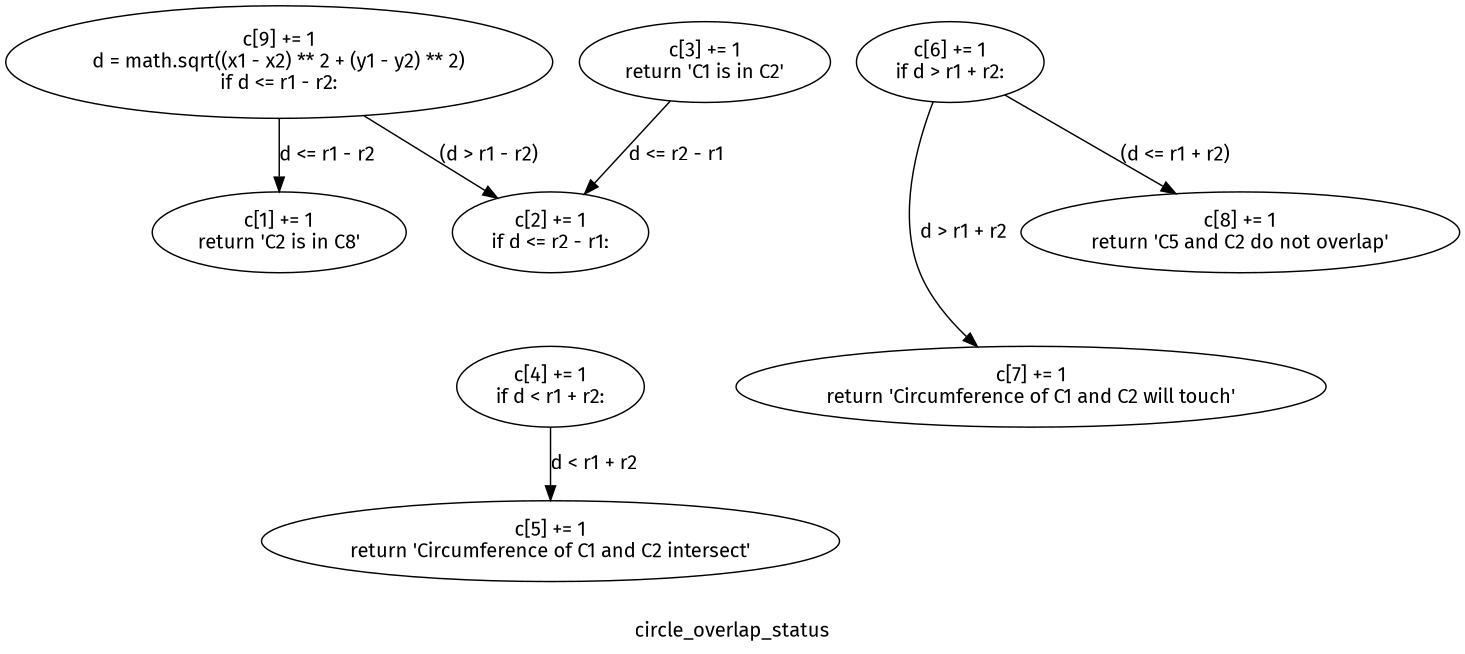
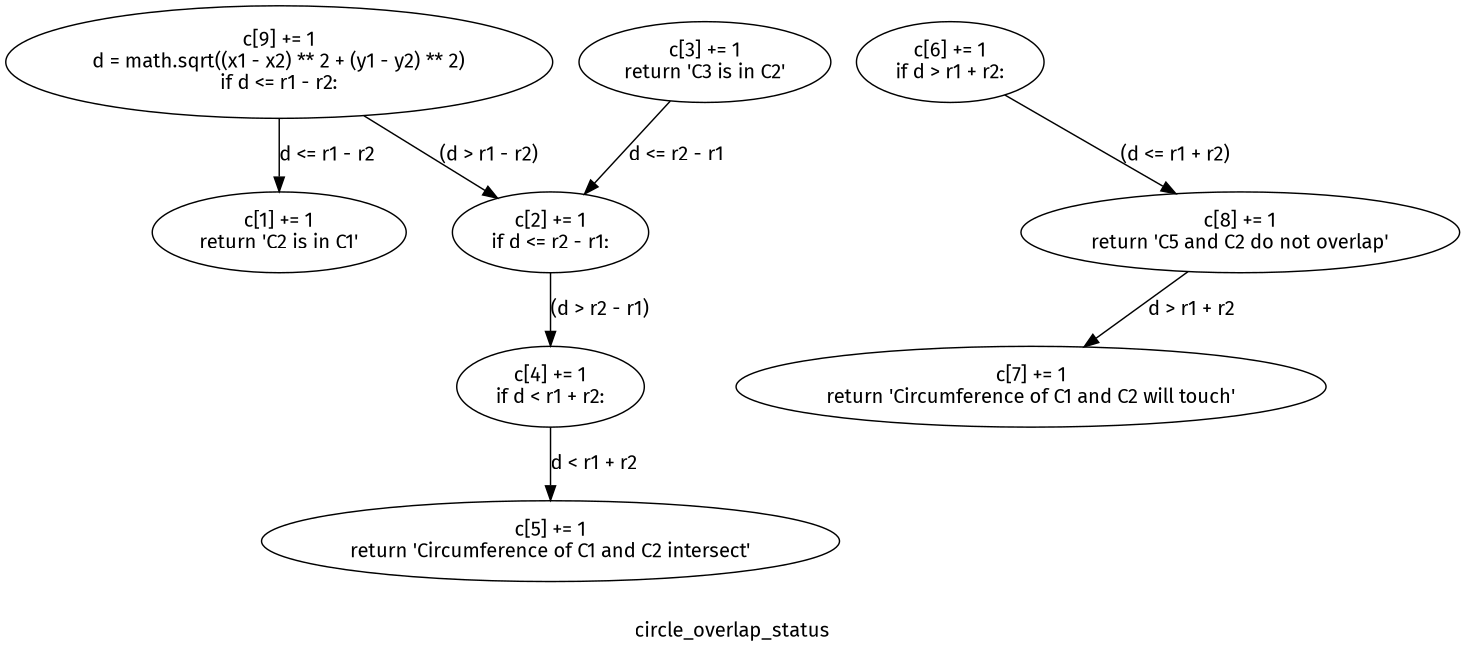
node "c[3] += 1 return 'C1 is in C2'": label "c[3] += 1 return 'C1 is in C2'" -> "c[3] += 1 return 'C3 is in C2'"
edge "c[6] += 1 if d > r1 + r2:" -> "c[7] += 1 return 'Circumference of C1 and C2 will touch'": now "c[8] += 1 return 'C5 and C2 do not overlap'" -> "c[7] += 1 return 'Circumference of C1 and C2 will touch'"
node "c[1] += 1 return 'C2 is in C8'": label "c[1] += 1 return 'C2 is in C8'" -> "c[1] += 1 return 'C2 is in C1'"
edge "c[2] += 1 if d <= r2 - r1:" -> "c[4] += 1 if d < r1 + r2:": added, label "(d > r2 - r1)"
